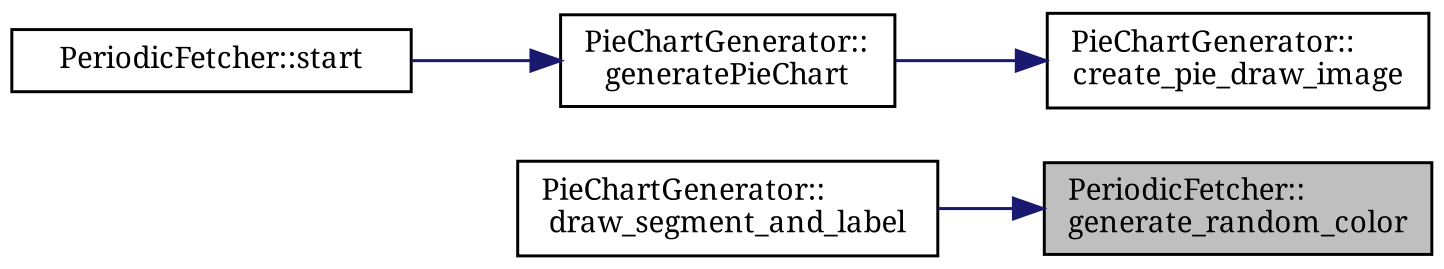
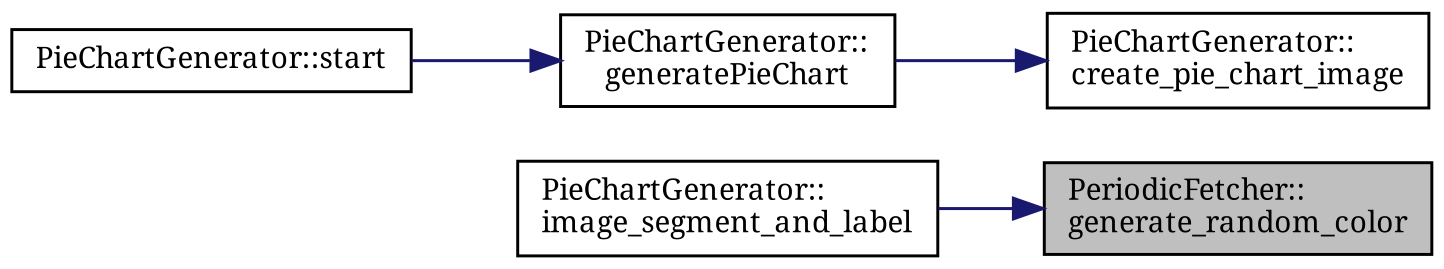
node "PeriodicFetcher::start": label "PeriodicFetcher::start" -> "PieChartGenerator::start"
node "PieChartGenerator:: create_pie_draw_image": label "PieChartGenerator:: create_pie_draw_image" -> "PieChartGenerator:: create_pie_chart_image"
node "PieChartGenerator:: draw_segment_and_label": label "PieChartGenerator:: draw_segment_and_label" -> "PieChartGenerator:: image_segment_and_label"
